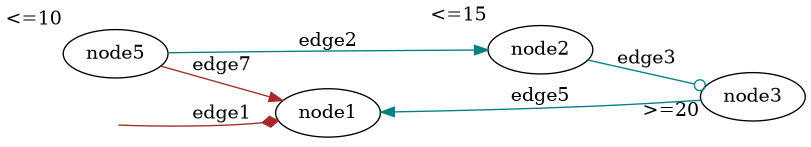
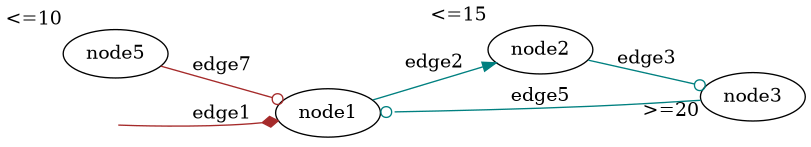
edge "node5 <=10" -> "node2 <=15": now "node1" -> "node2 <=15"
edge "node5 <=10" -> "node1": arrowhead normal -> odot
edge "node3 >=20" -> "node1": arrowhead normal -> odot
